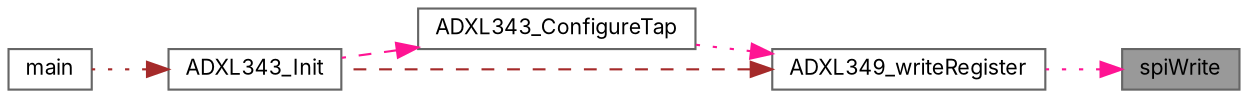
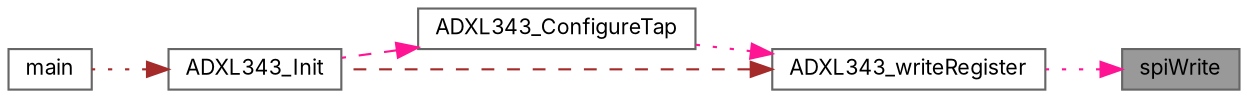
node "ADXL349_writeRegister": label "ADXL349_writeRegister" -> "ADXL343_writeRegister"
